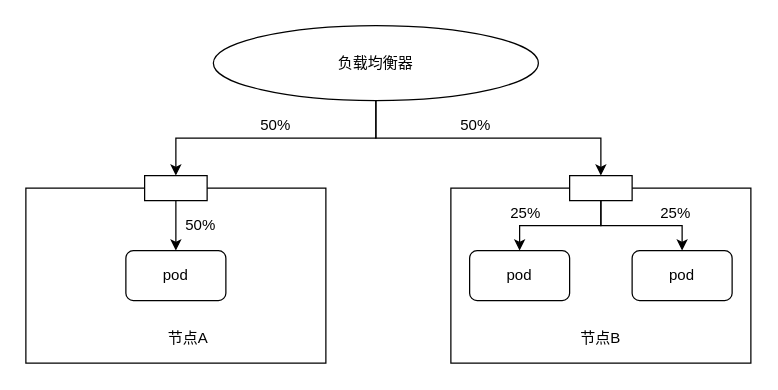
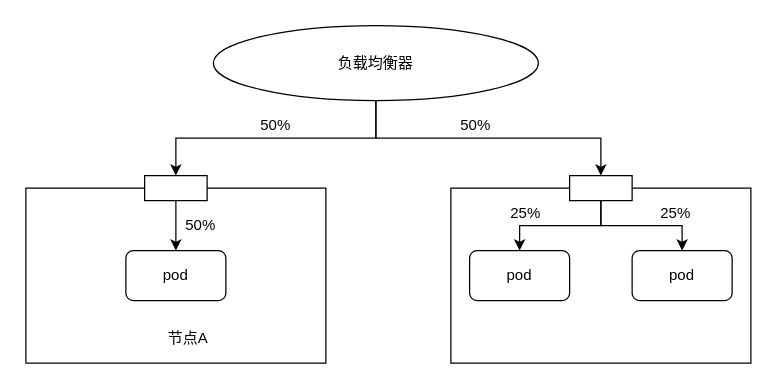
node "节点B": removed
